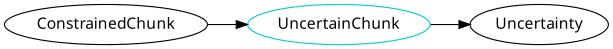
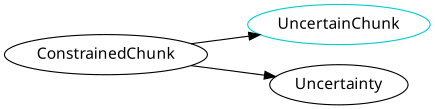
edge "UncertainChunk" -> "Uncertainty": now "ConstrainedChunk" -> "Uncertainty"
